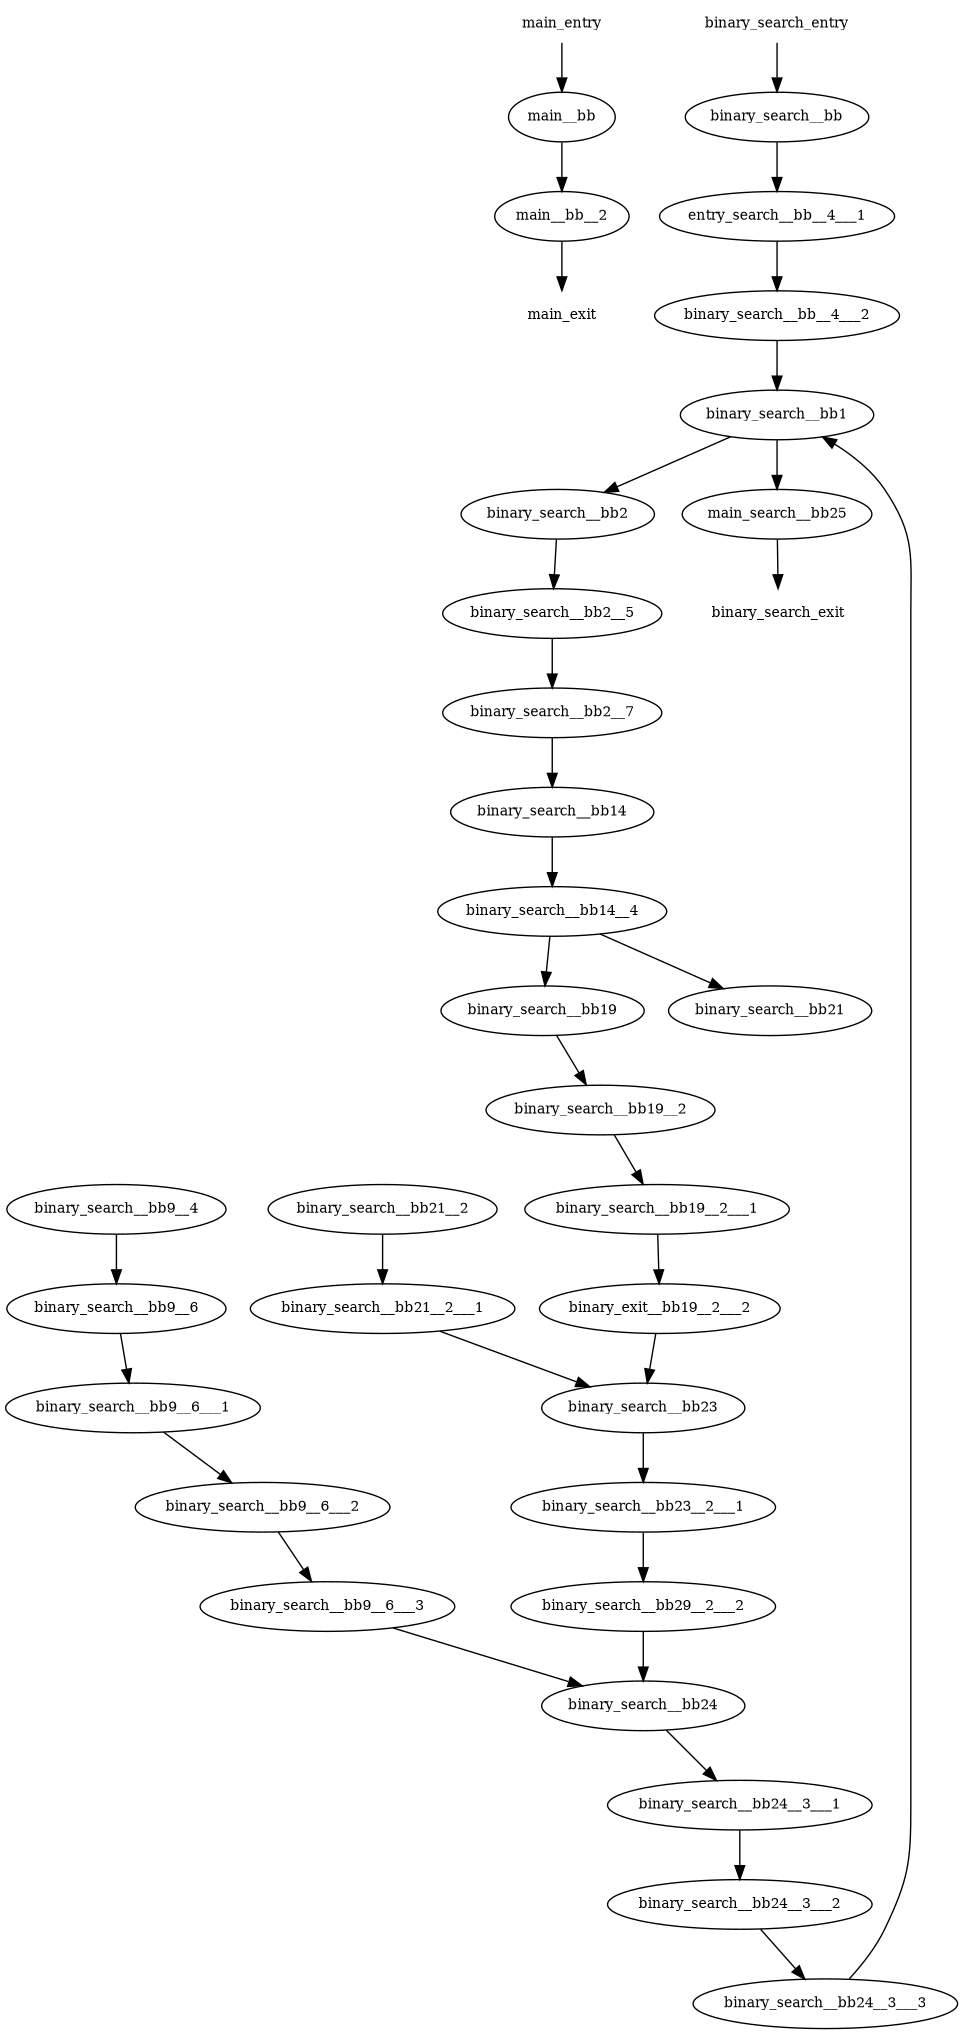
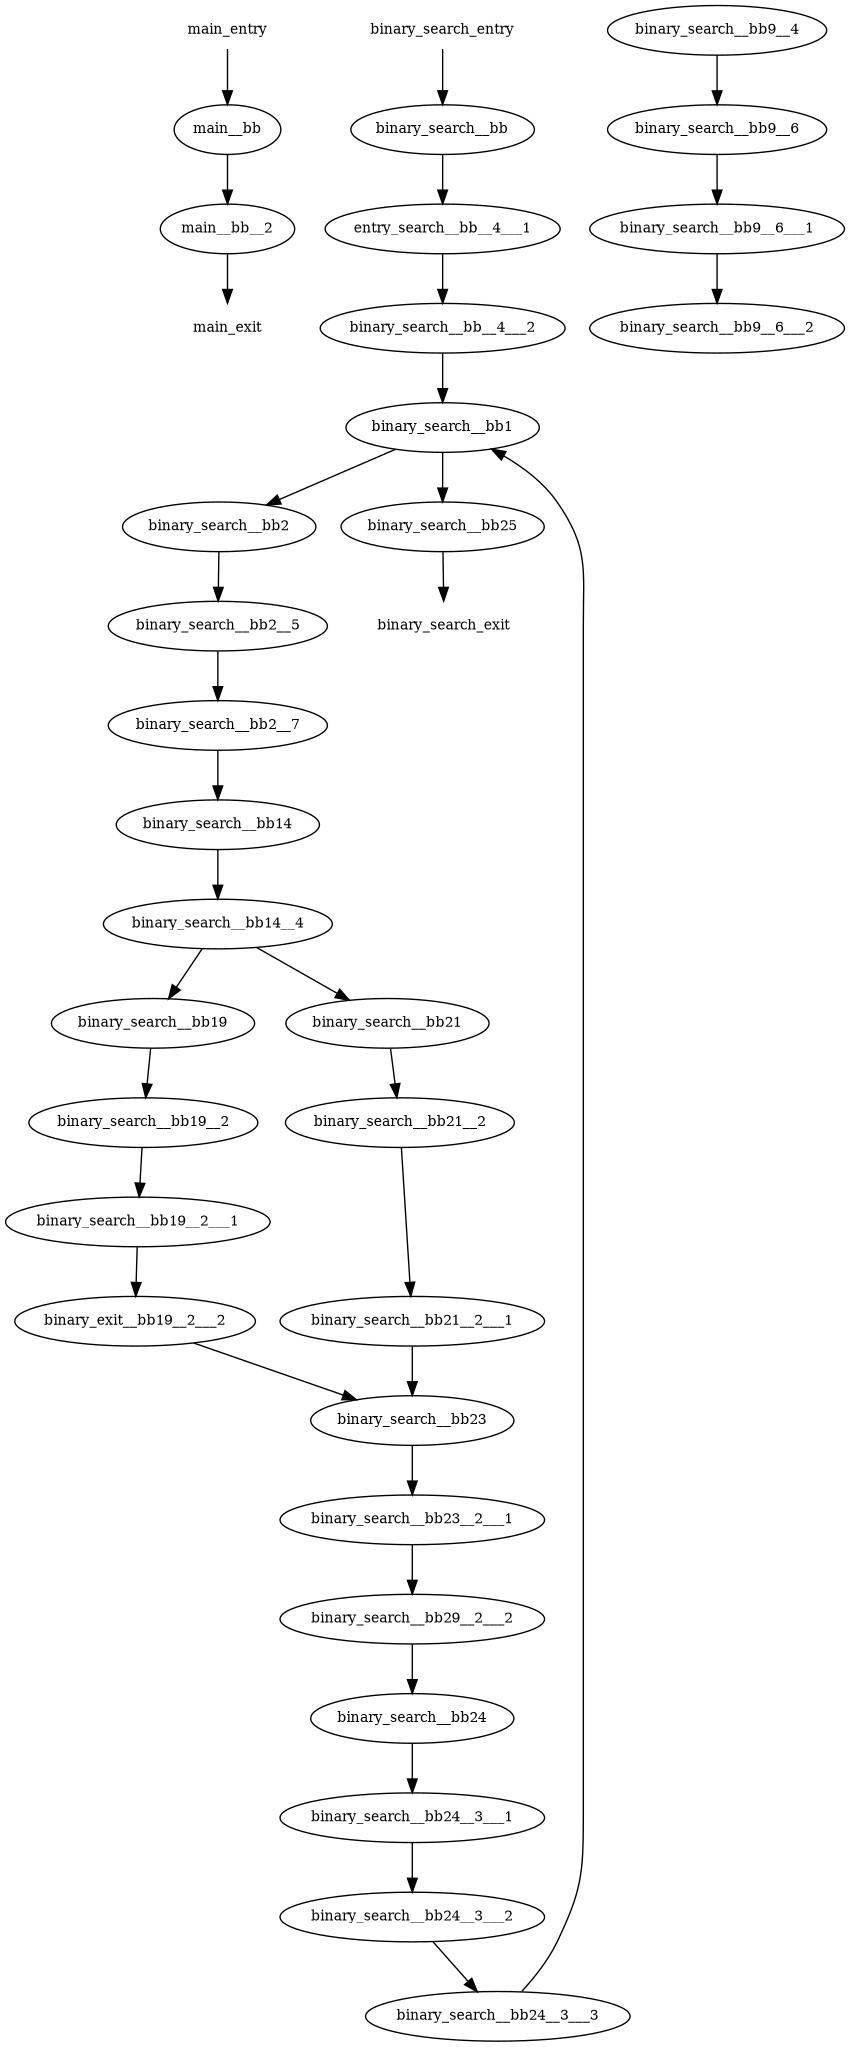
node "main_search__bb25": label "main_search__bb25" -> "binary_search__bb25"
edge "binary_search__bb21" -> "binary_search__bb21__2": added
node "binary_search__bb9__6___3": removed
